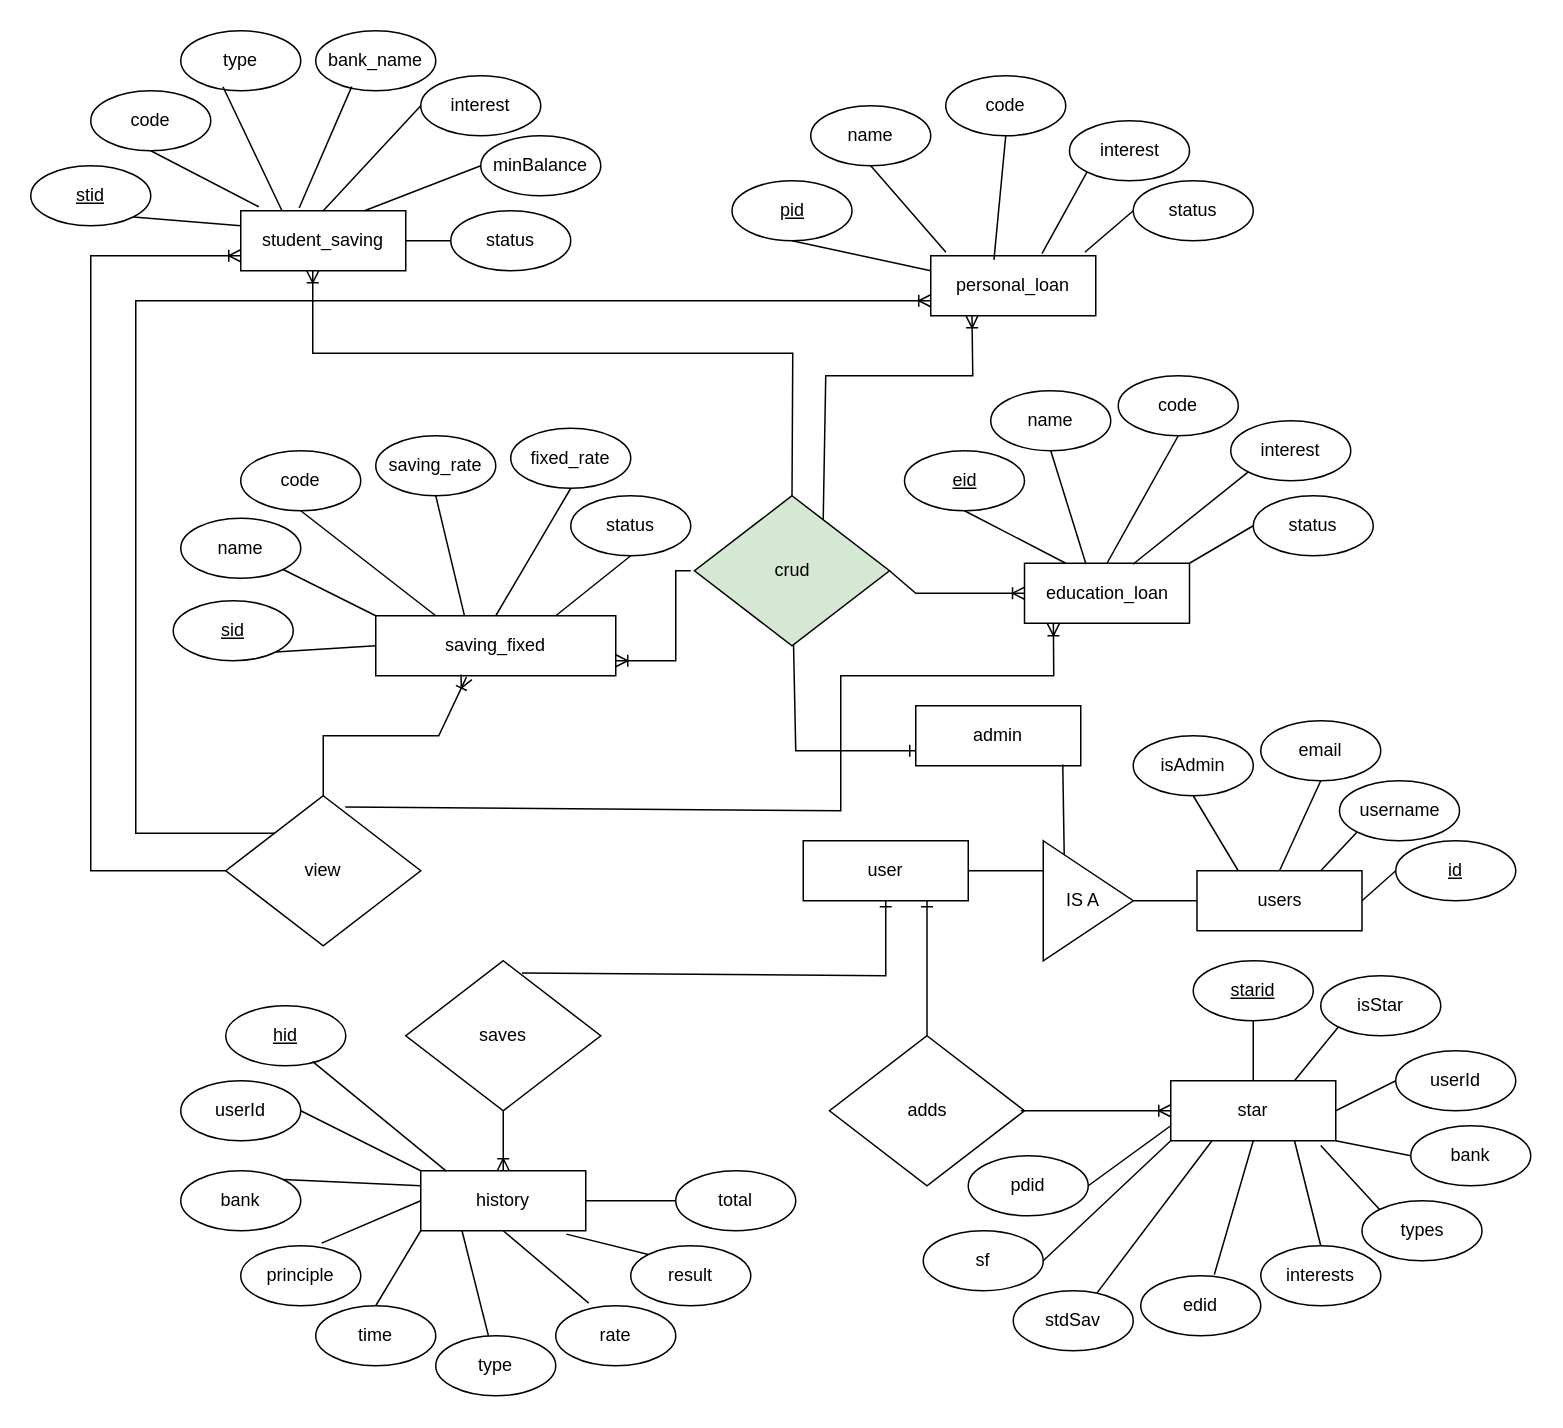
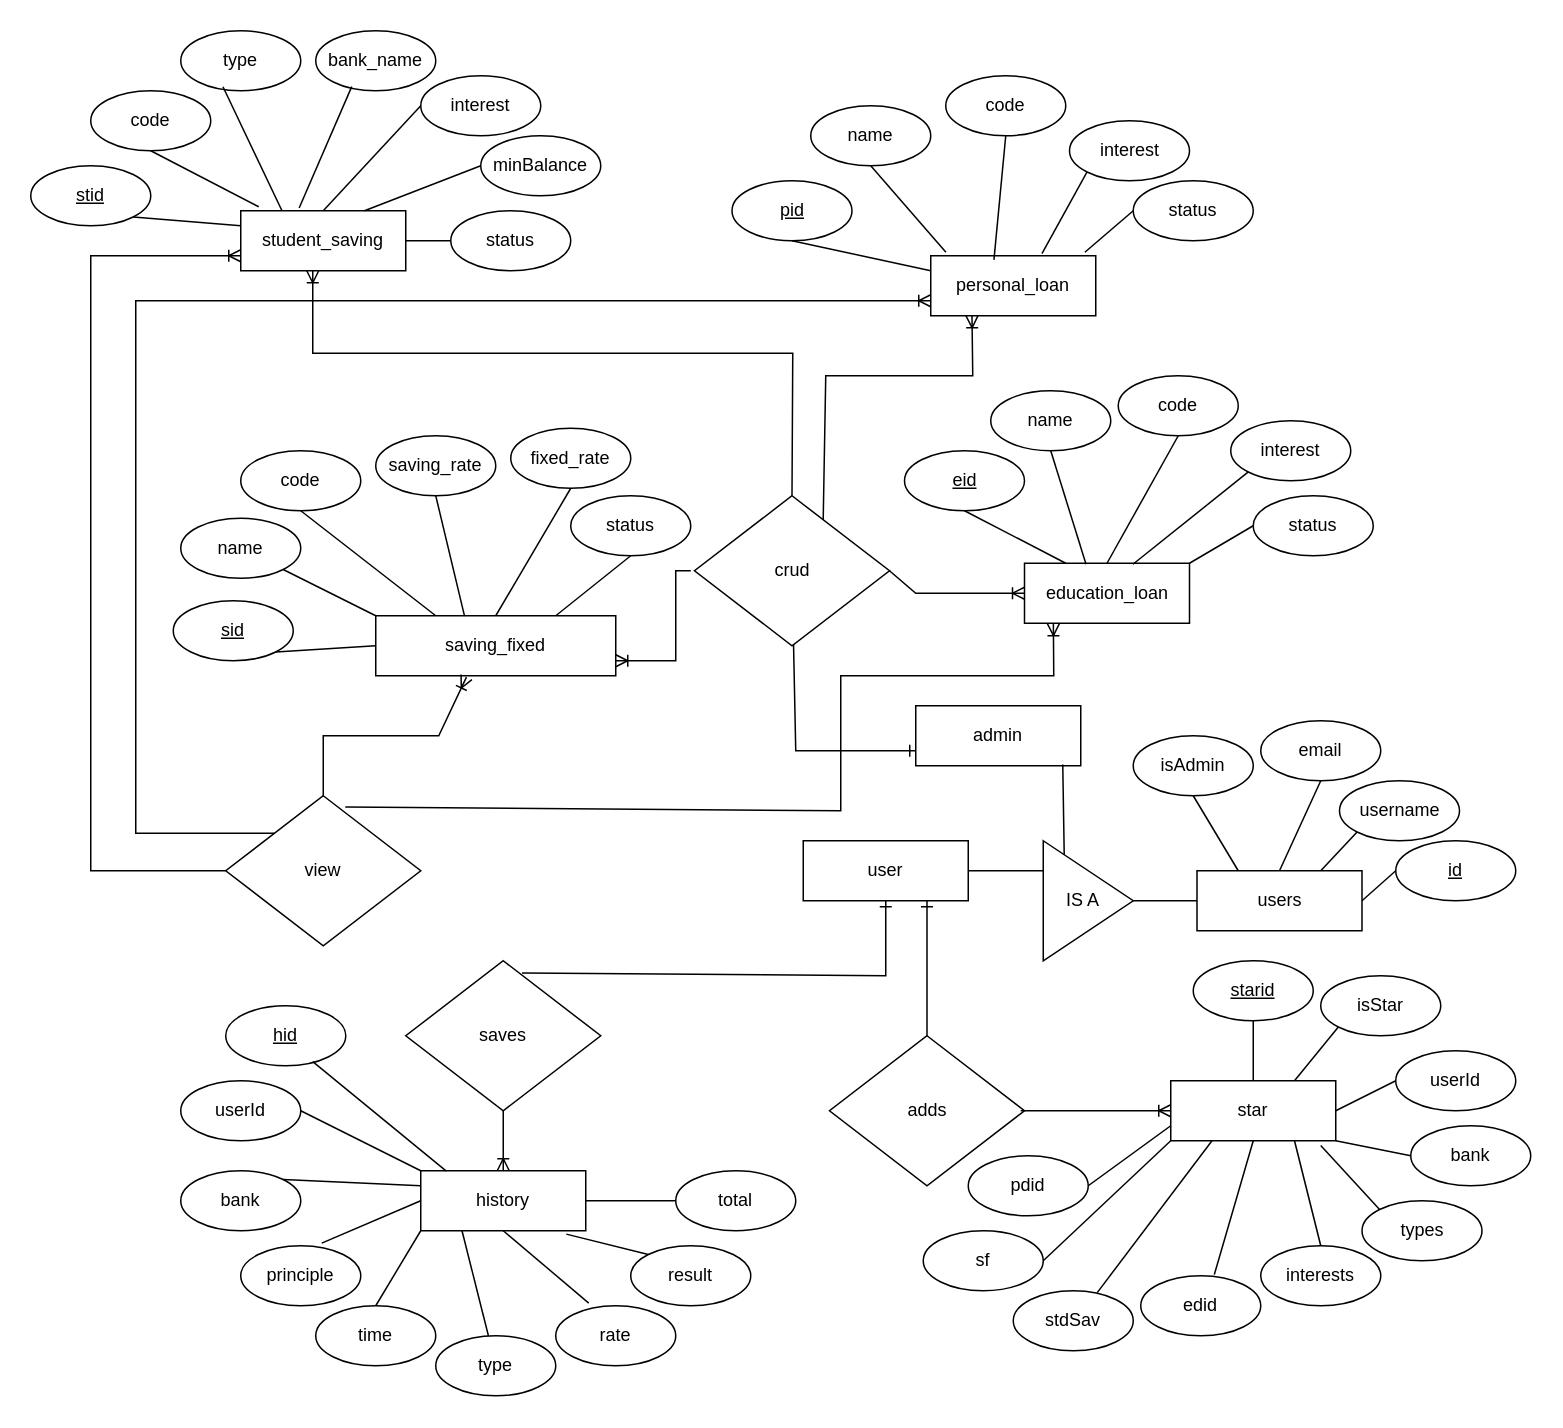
node "crud": fillcolor #d5e8d4 -> #ffffff
